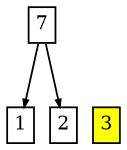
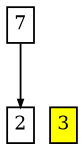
node "1": removed
